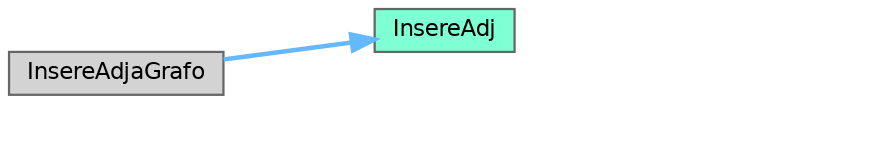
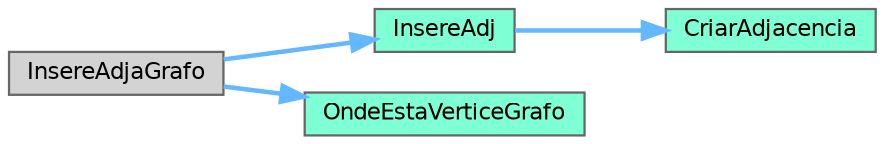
node "CriarAdjacencia": added
node "OndeEstaVerticeGrafo": added
